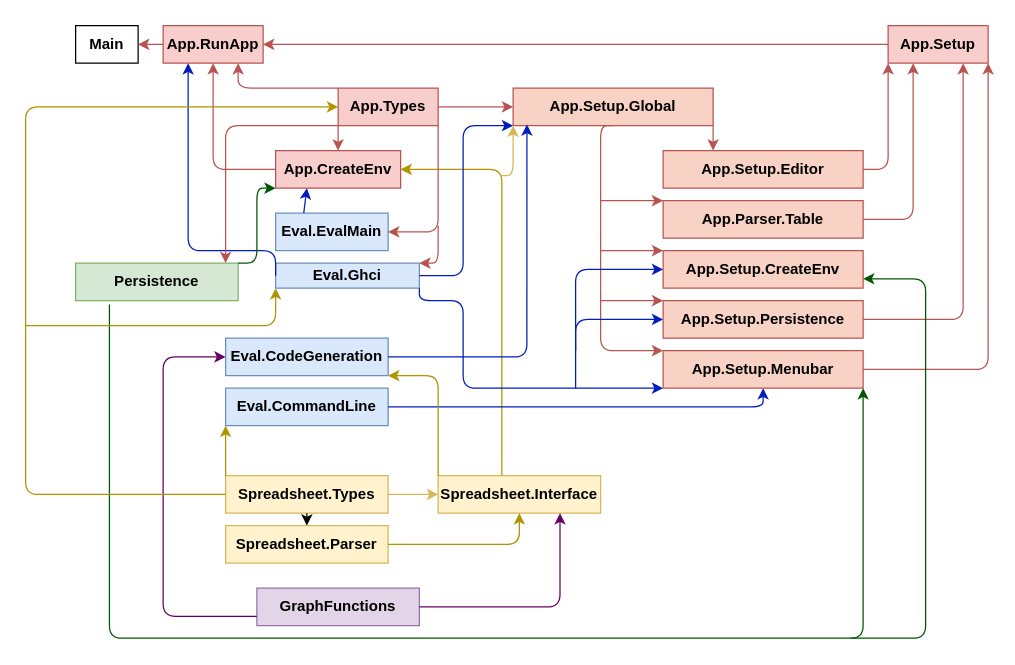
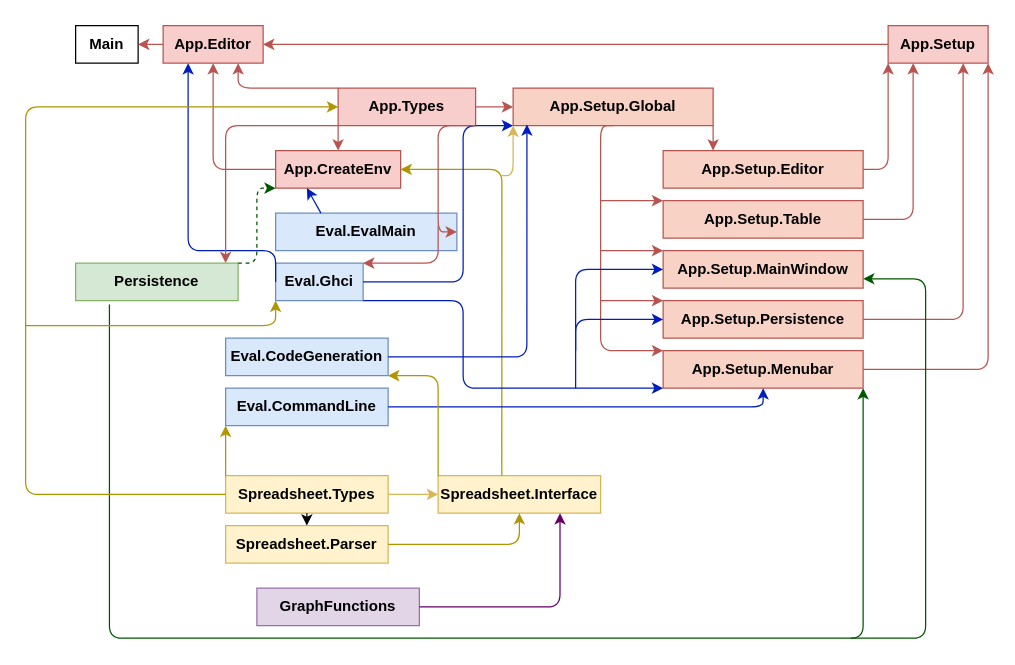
node "App.RunApp": label "App.RunApp" -> "App.Editor"
node "App.Types": size 100x38 -> 138x38
node "App.Parser.Table": label "App.Parser.Table" -> "App.Setup.Table"
edge "Persistence" -> "App.CreateEnv": style solid -> dashed
node "Eval.EvalMain": size 113x38 -> 181x38
node "App.Setup.CreateEnv": label "App.Setup.CreateEnv" -> "App.Setup.MainWindow"
node "Eval.Ghci": size 144x25 -> 88x38
edge "GraphFunctions" -> "Eval.CodeGeneration": removed
